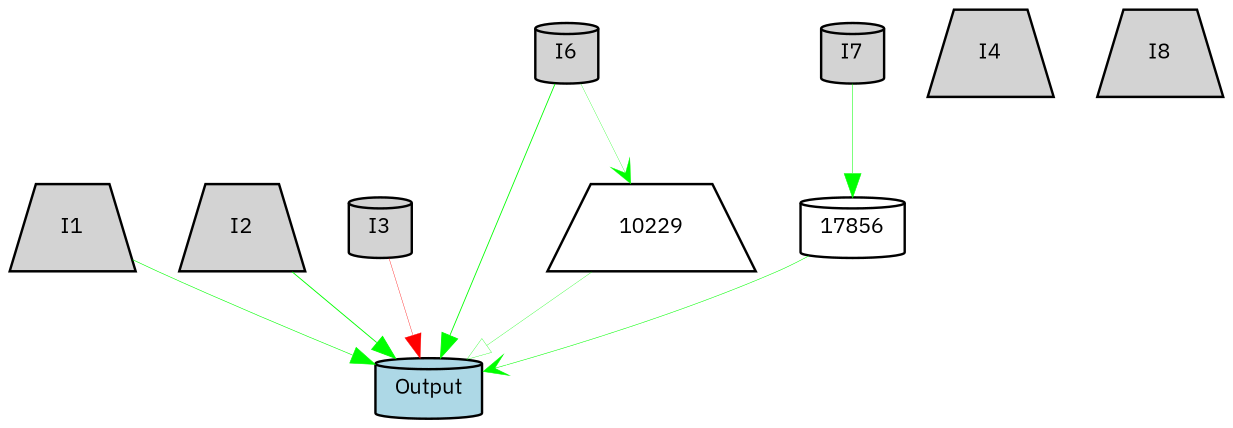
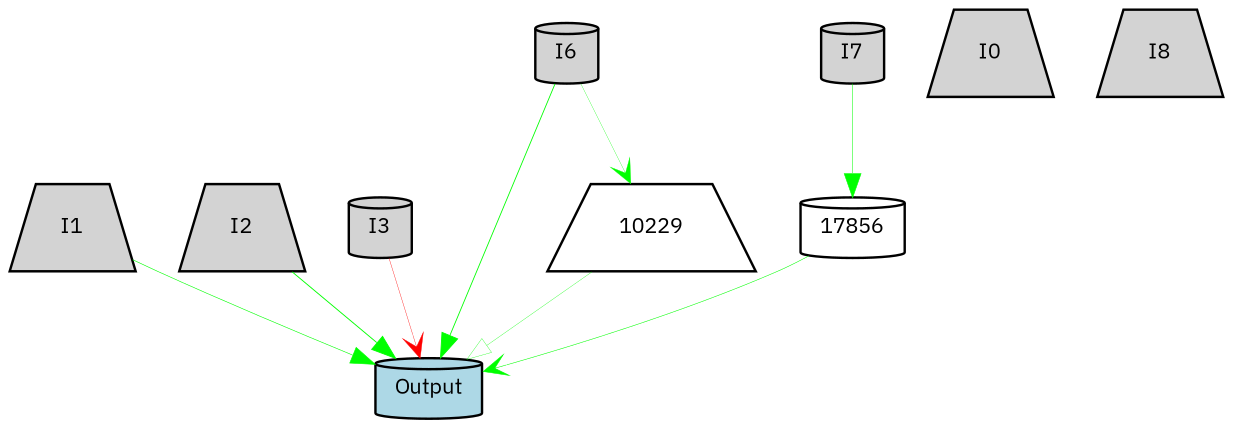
node "I4": label "I4" -> "I0"
edge "I3" -> "Output": arrowhead normal -> vee
